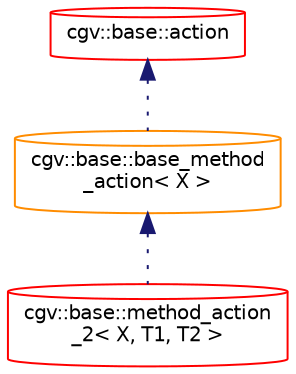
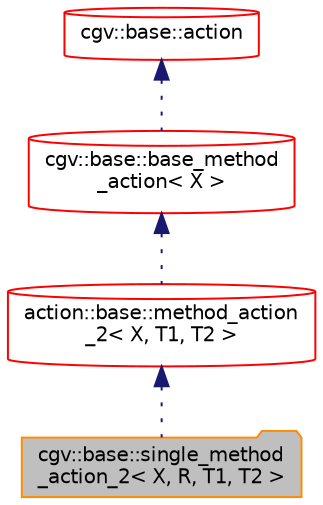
node "cgv::base::base_method _action< X >": color darkorange -> red
node "cgv::base::method_action _2< X, T1, T2 >": label "cgv::base::method_action _2< X, T1, T2 >" -> "action::base::method_action _2< X, T1, T2 >"
node "cgv::base::single_method _action_2< X, R, T1, T2 >": added
